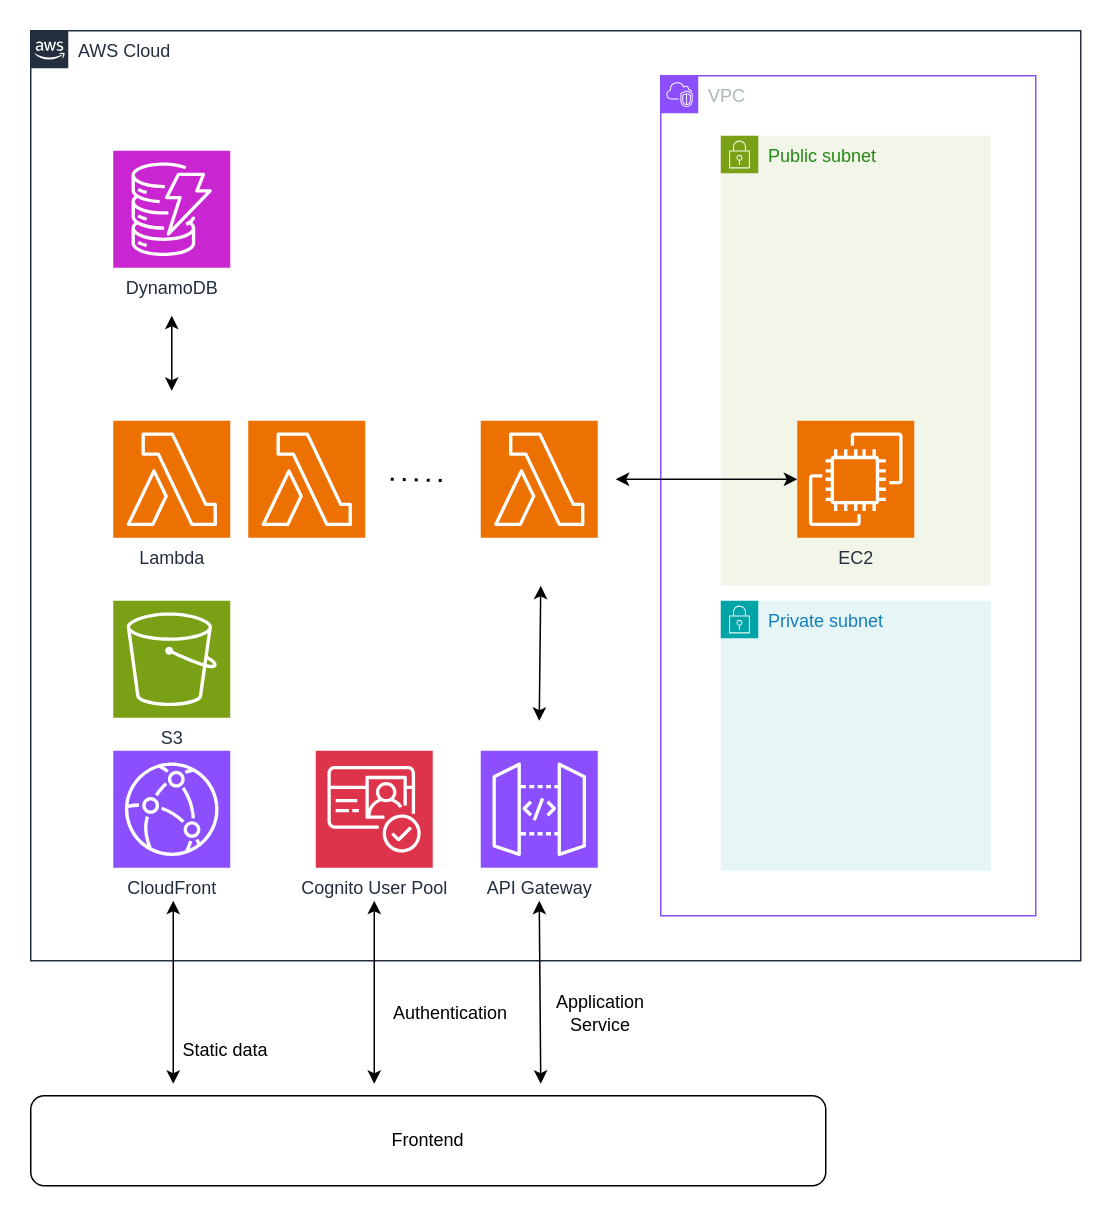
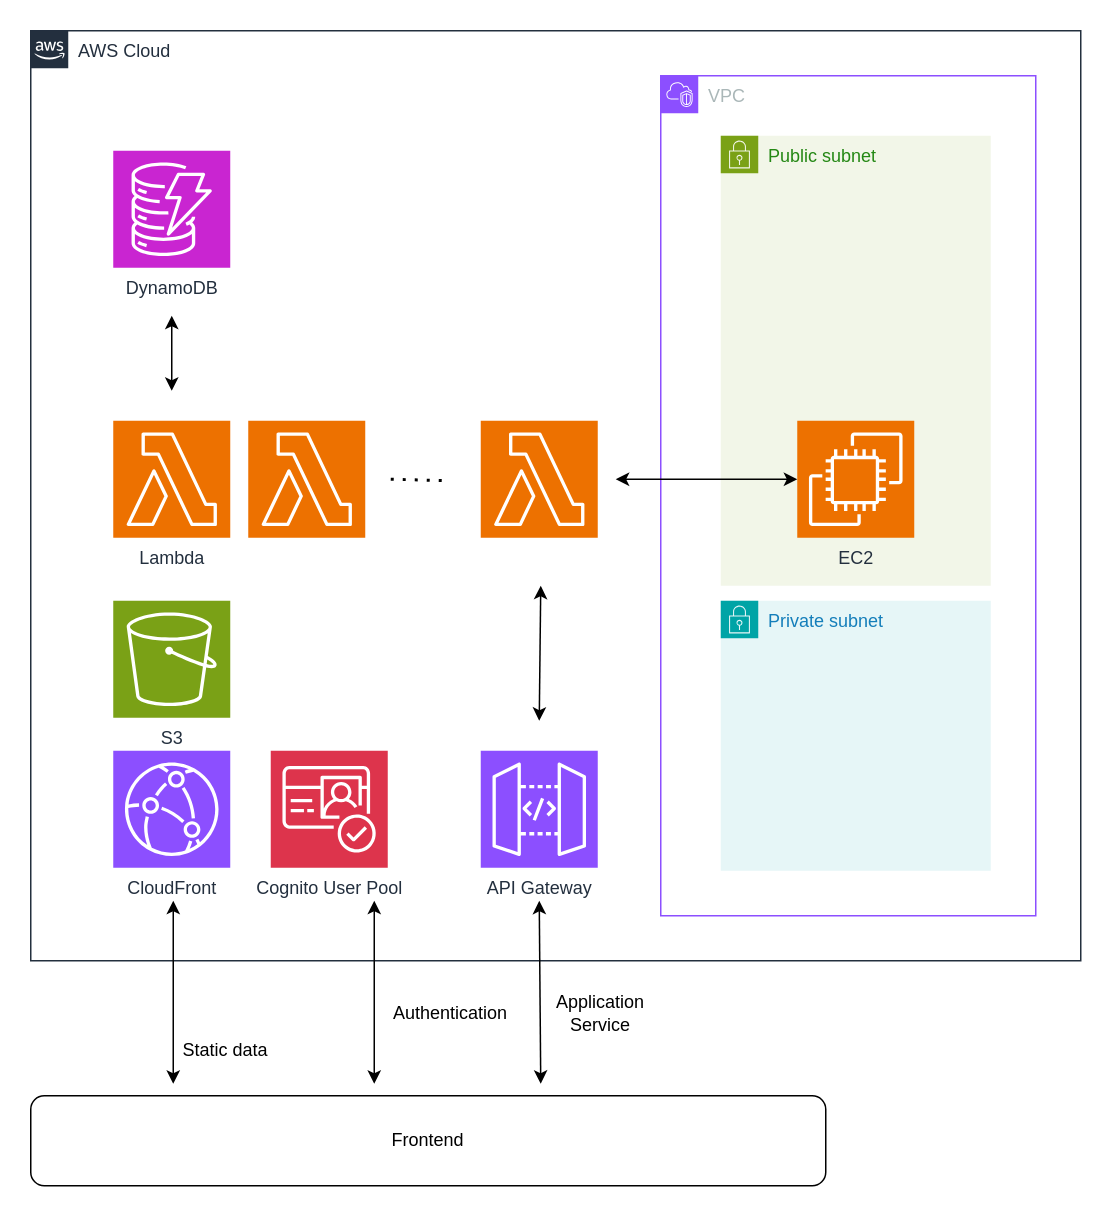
node "Cognito User Pool": moved (374, 809) -> (329, 809)
